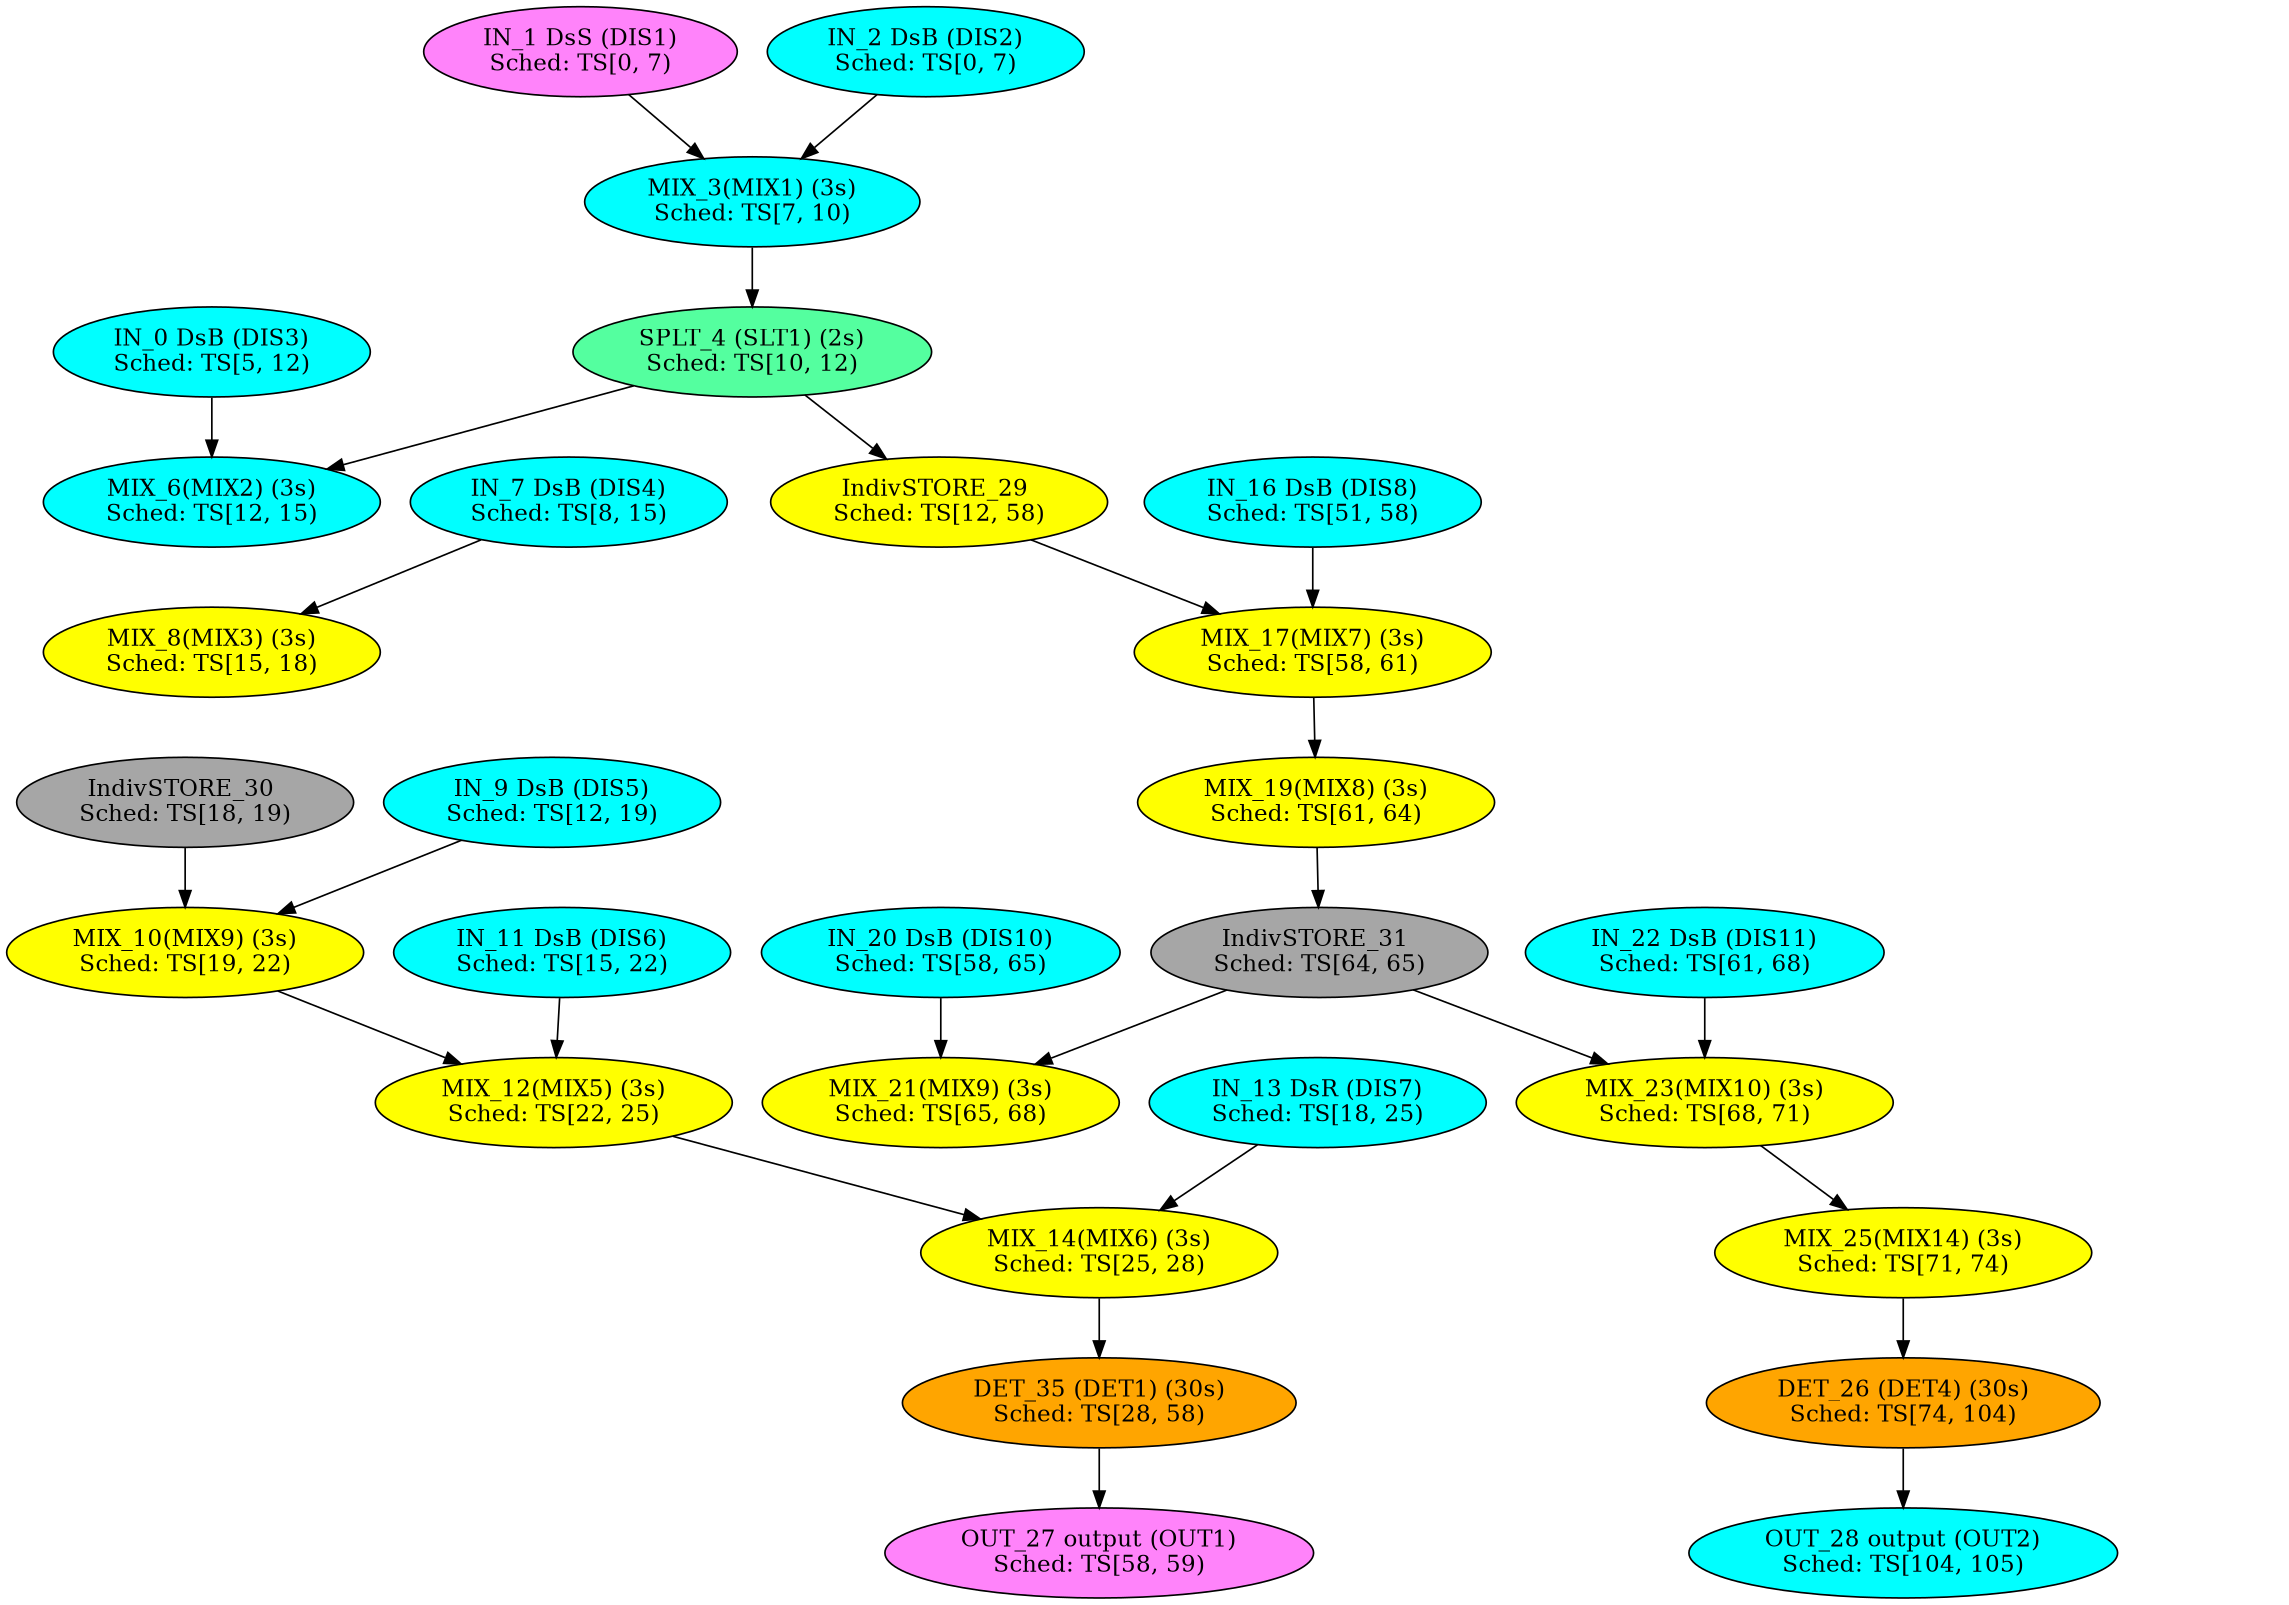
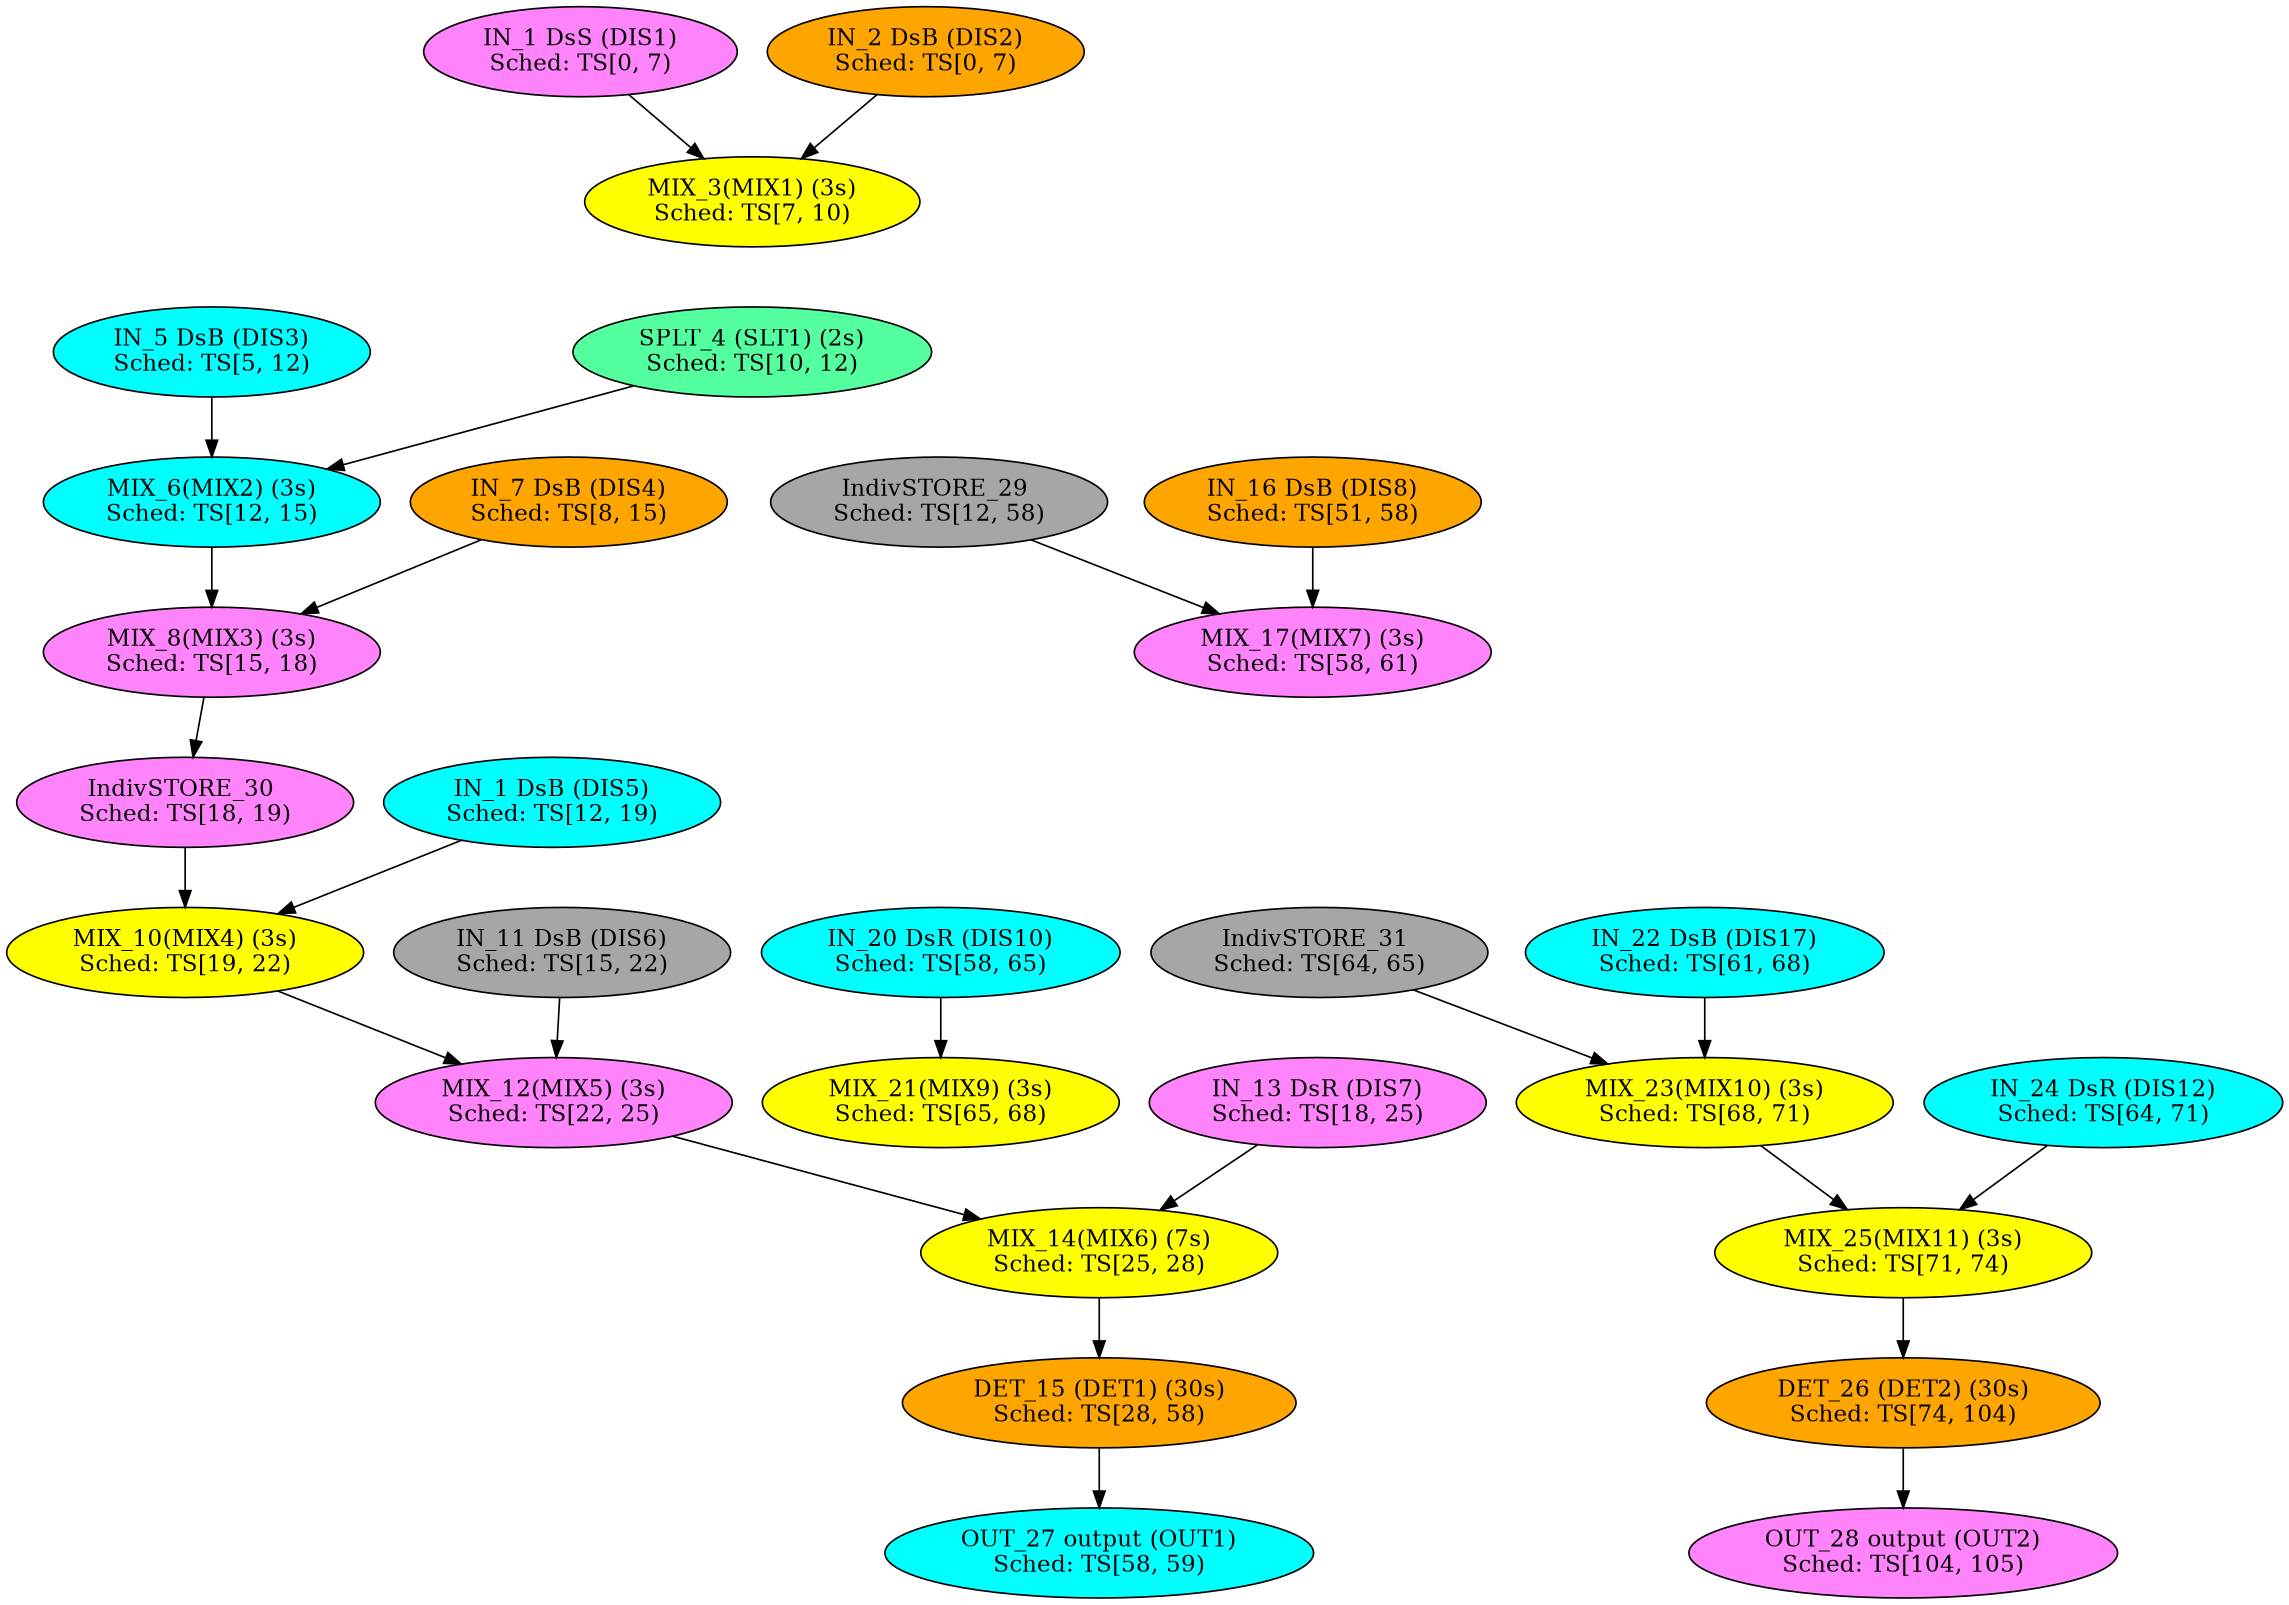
node "IN_2 DsB (DIS2) Sched: TS[0, 7)": fillcolor cyan -> orange
node "MIX_3(MIX1) (3s) Sched: TS[7, 10)": fillcolor cyan -> yellow
edge "MIX_3(MIX1) (3s) Sched: TS[7, 10)" -> "SPLT_4 (SLT1) (2s) Sched: TS[10, 12)": removed
node "IN_0 DsB (DIS3) Sched: TS[5, 12)": label "IN_0 DsB (DIS3) Sched: TS[5, 12)" -> "IN_5 DsB (DIS3) Sched: TS[5, 12)"
edge "SPLT_4 (SLT1) (2s) Sched: TS[10, 12)" -> "IndivSTORE_29 Sched: TS[12, 58)": removed
node "IN_7 DsB (DIS4) Sched: TS[8, 15)": fillcolor cyan -> orange
node "IndivSTORE_29 Sched: TS[12, 58)": fillcolor yellow -> grey65
node "IN_16 DsB (DIS8) Sched: TS[51, 58)": fillcolor cyan -> orange
edge "MIX_6(MIX2) (3s) Sched: TS[12, 15)" -> "MIX_8(MIX3) (3s) Sched: TS[15, 18)": added
node "MIX_8(MIX3) (3s) Sched: TS[15, 18)": fillcolor yellow -> orchid1
node "MIX_17(MIX7) (3s) Sched: TS[58, 61)": fillcolor yellow -> orchid1
edge "MIX_8(MIX3) (3s) Sched: TS[15, 18)" -> "IndivSTORE_30 Sched: TS[18, 19)": added
node "IndivSTORE_30 Sched: TS[18, 19)": fillcolor grey65 -> orchid1
node "IN_9 DsB (DIS5) Sched: TS[12, 19)": label "IN_9 DsB (DIS5) Sched: TS[12, 19)" -> "IN_1 DsB (DIS5) Sched: TS[12, 19)"
node "MIX_19(MIX8) (3s) Sched: TS[61, 64)": removed
node "MIX_10(MIX9) (3s) Sched: TS[19, 22)": label "MIX_10(MIX9) (3s) Sched: TS[19, 22)" -> "MIX_10(MIX4) (3s) Sched: TS[19, 22)"
node "IN_11 DsB (DIS6) Sched: TS[15, 22)": fillcolor cyan -> grey65
node "IN_20 DsB (DIS10) Sched: TS[58, 65)": label "IN_20 DsB (DIS10) Sched: TS[58, 65)" -> "IN_20 DsR (DIS10) Sched: TS[58, 65)"
node "IN_22 DsB (DIS11) Sched: TS[61, 68)": label "IN_22 DsB (DIS11) Sched: TS[61, 68)" -> "IN_22 DsB (DIS17) Sched: TS[61, 68)"
edge "IndivSTORE_31 Sched: TS[64, 65)" -> "MIX_21(MIX9) (3s) Sched: TS[65, 68)": removed
node "MIX_12(MIX5) (3s) Sched: TS[22, 25)": fillcolor yellow -> orchid1
node "IN_13 DsR (DIS7) Sched: TS[18, 25)": fillcolor cyan -> orchid1
node "IN_24 DsR (DIS12) Sched: TS[64, 71)": added
node "MIX_14(MIX6) (3s) Sched: TS[25, 28)": label "MIX_14(MIX6) (3s) Sched: TS[25, 28)" -> "MIX_14(MIX6) (7s) Sched: TS[25, 28)"
node "MIX_25(MIX14) (3s) Sched: TS[71, 74)": label "MIX_25(MIX14) (3s) Sched: TS[71, 74)" -> "MIX_25(MIX11) (3s) Sched: TS[71, 74)"
node "DET_35 (DET1) (30s) Sched: TS[28, 58)": label "DET_35 (DET1) (30s) Sched: TS[28, 58)" -> "DET_15 (DET1) (30s) Sched: TS[28, 58)"
node "DET_26 (DET4) (30s) Sched: TS[74, 104)": label "DET_26 (DET4) (30s) Sched: TS[74, 104)" -> "DET_26 (DET2) (30s) Sched: TS[74, 104)"
node "OUT_27 output (OUT1) Sched: TS[58, 59)": fillcolor orchid1 -> cyan
node "OUT_28 output (OUT2) Sched: TS[104, 105)": fillcolor cyan -> orchid1
